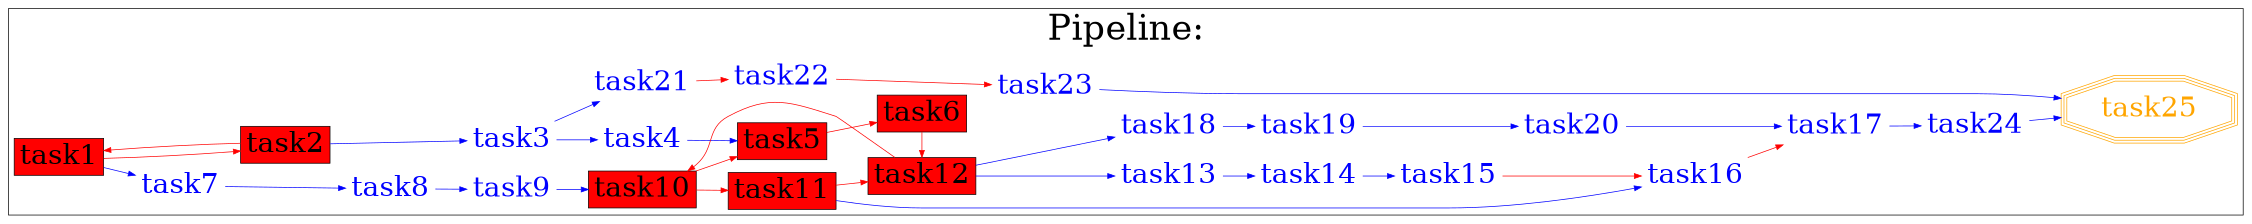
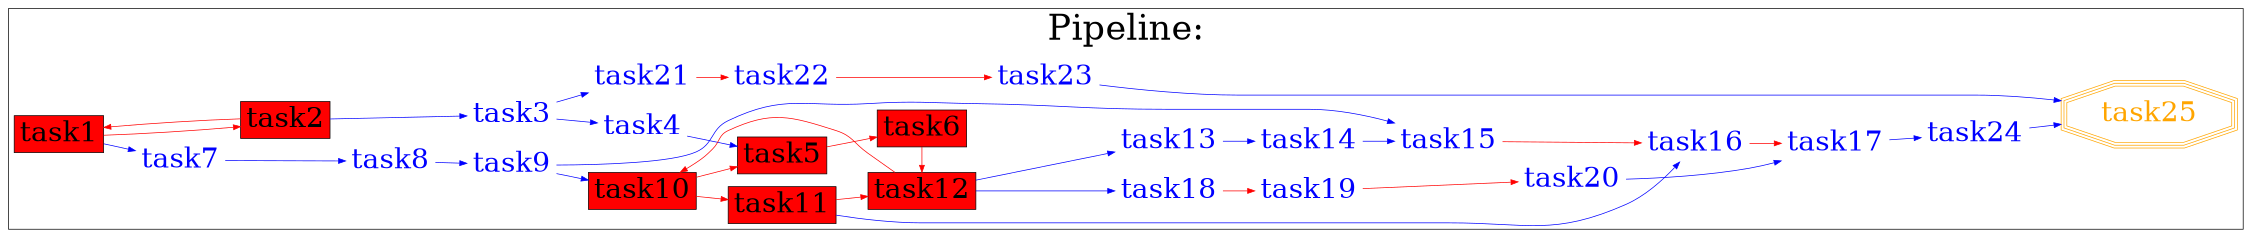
edge "task9" -> "task15": added
edge "task18" -> "task19": color blue -> red
edge "task19" -> "task20": color blue -> red
